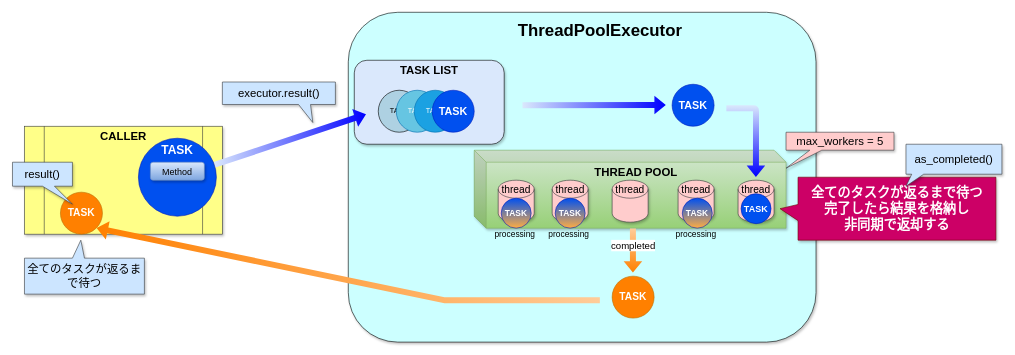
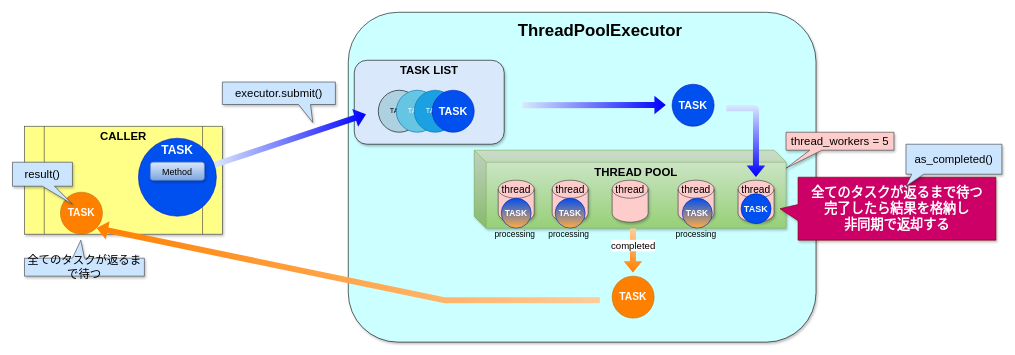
node "executor.result()": label "executor.result()" -> "executor.submit()"
node "max_workers = 5": label "max_workers = 5" -> "thread_workers = 5"
node "全てのタスクが返るまで待つ": size 120x54 -> 120x36
